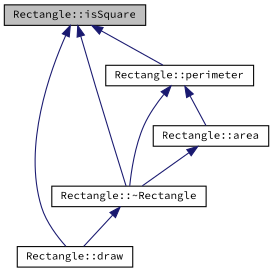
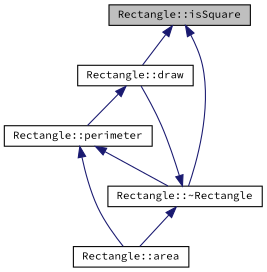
edge "Rectangle::perimeter" -> "Rectangle::isSquare": now "Rectangle::perimeter" -> "Rectangle::draw"
edge "Rectangle::~Rectangle" -> "Rectangle::area": reversed
